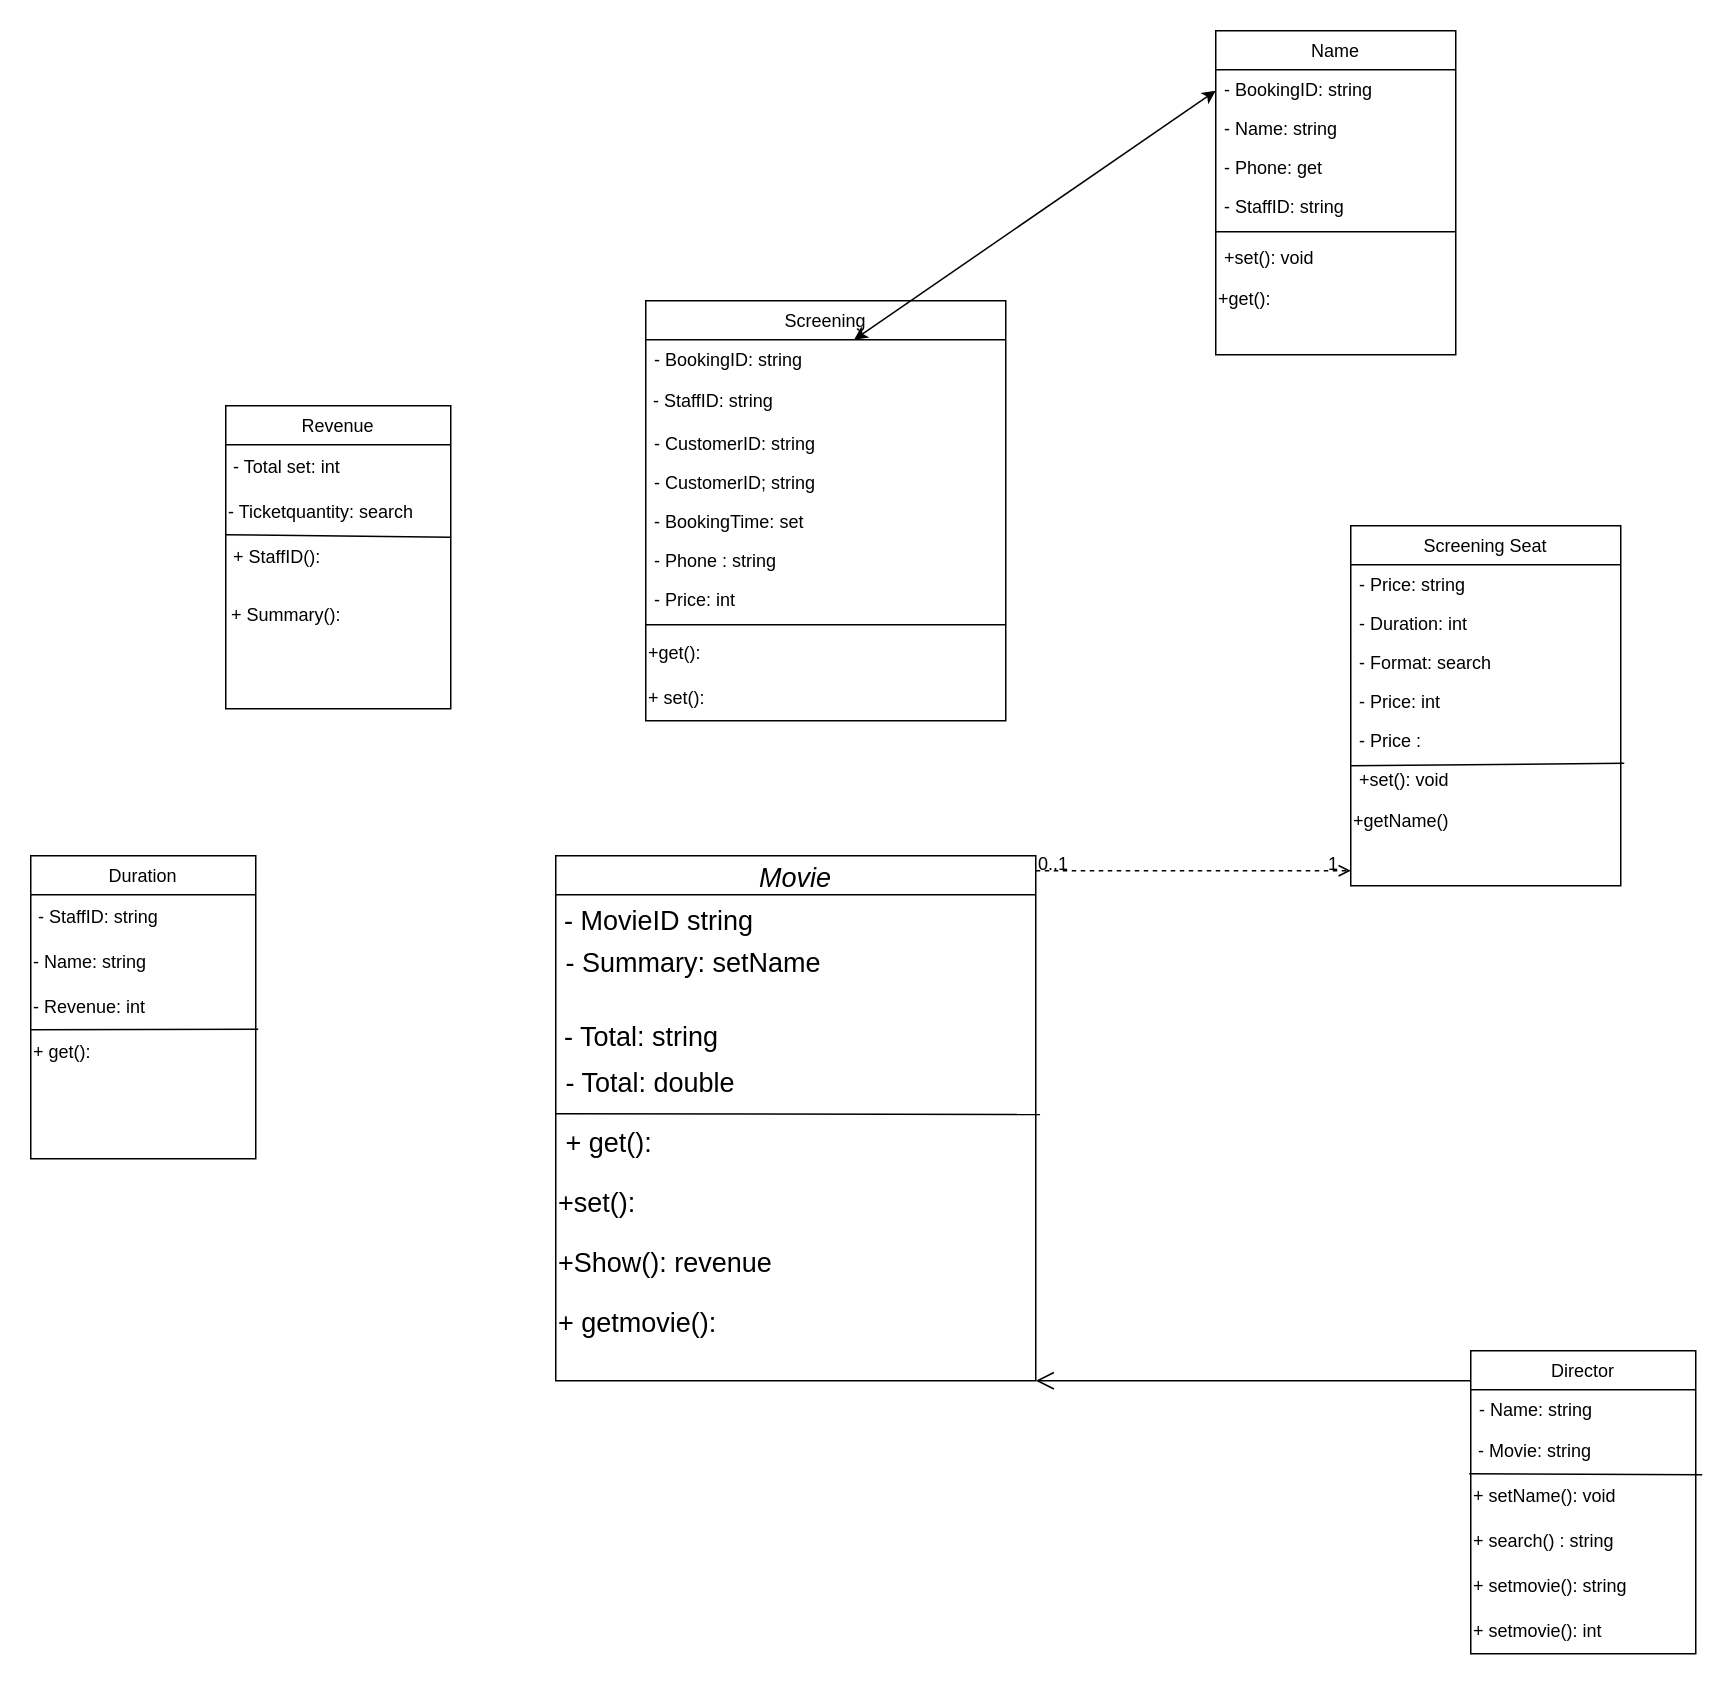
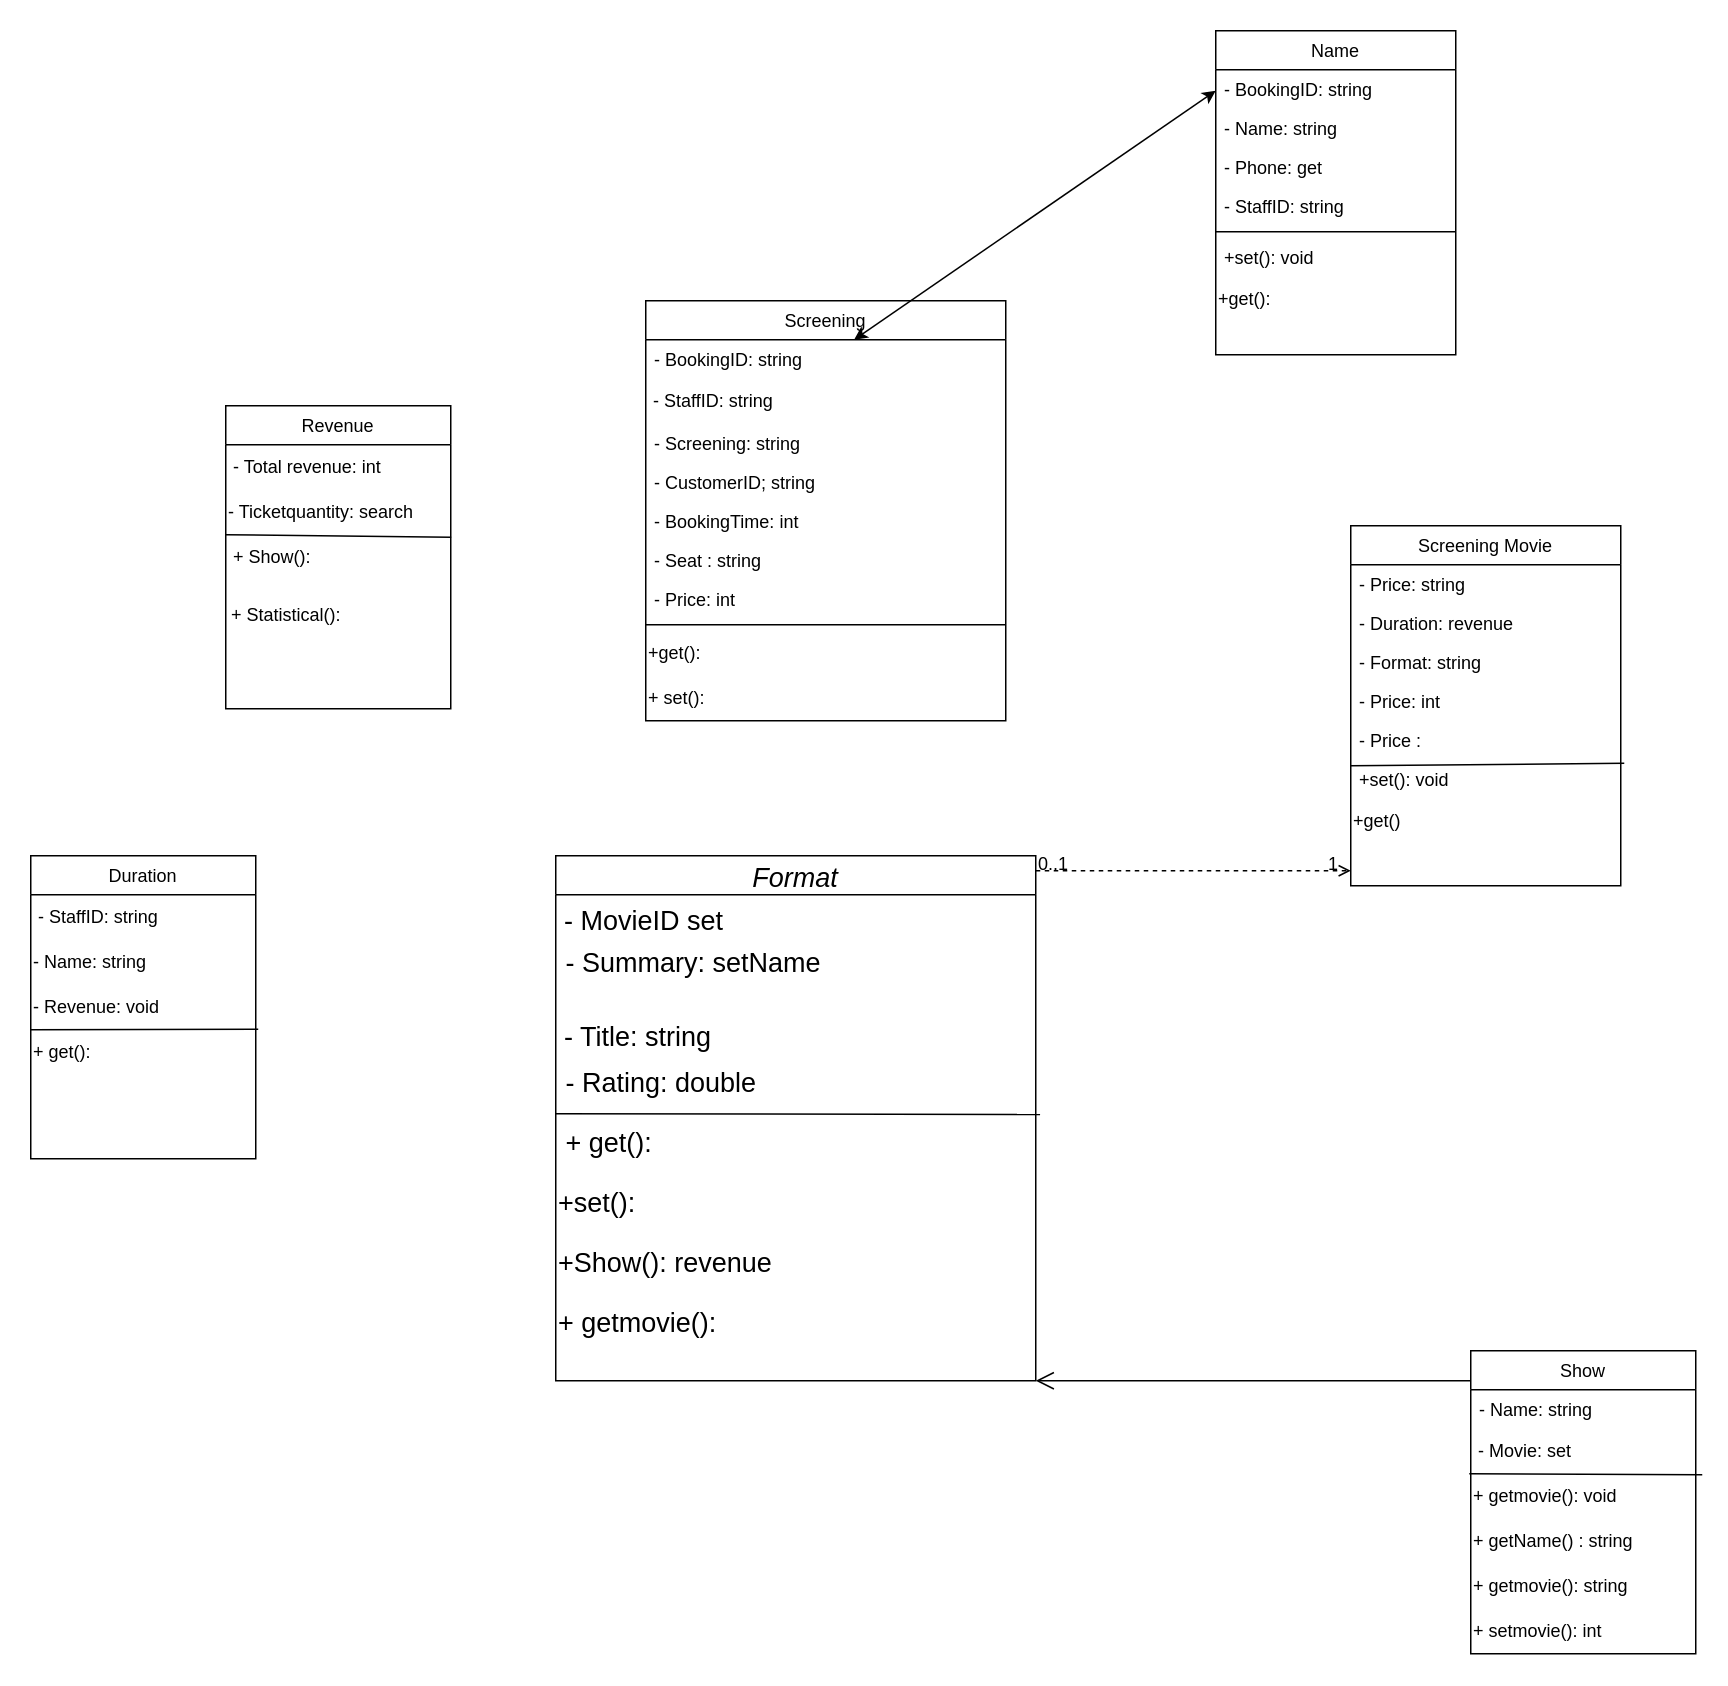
node "- CustomerID: string": label "- CustomerID: string" -> "- Screening: string"
node "- Total set: int": label "- Total set: int" -> "- Total revenue: int"
node "- BookingTime: set": label "- BookingTime: set" -> "- BookingTime: int"
node "Screening Seat": label "Screening Seat" -> "Screening Movie"
node "+ StaffID():": label "+ StaffID():" -> "+ Show():"
node "- Phone : string": label "- Phone : string" -> "- Seat : string"
node "+ Summary():": label "+ Summary():" -> "+ Statistical():"
node "- Duration: int": label "- Duration: int" -> "- Duration: revenue"
node "- Format: search": label "- Format: search" -> "- Format: string"
node "+getName()": label "+getName()" -> "+get()"
node "Movie": label "Movie" -> "Format"
node "- MovieID string": label "- MovieID string" -> "- MovieID set"
node "- Revenue: int": label "- Revenue: int" -> "- Revenue: void"
node "- Total: string": label "- Total: string" -> "- Title: string"
node "- Total: double": label "- Total: double" -> "- Rating: double"
node "Director": label "Director" -> "Show"
node "- Movie: string": label "- Movie: string" -> "- Movie: set"
node "+ setName(): void": label "+ setName(): void" -> "+ getmovie(): void"
node "+ search() : string": label "+ search() : string" -> "+ getName() : string"
node "+ setmovie(): string": label "+ setmovie(): string" -> "+ getmovie(): string"
